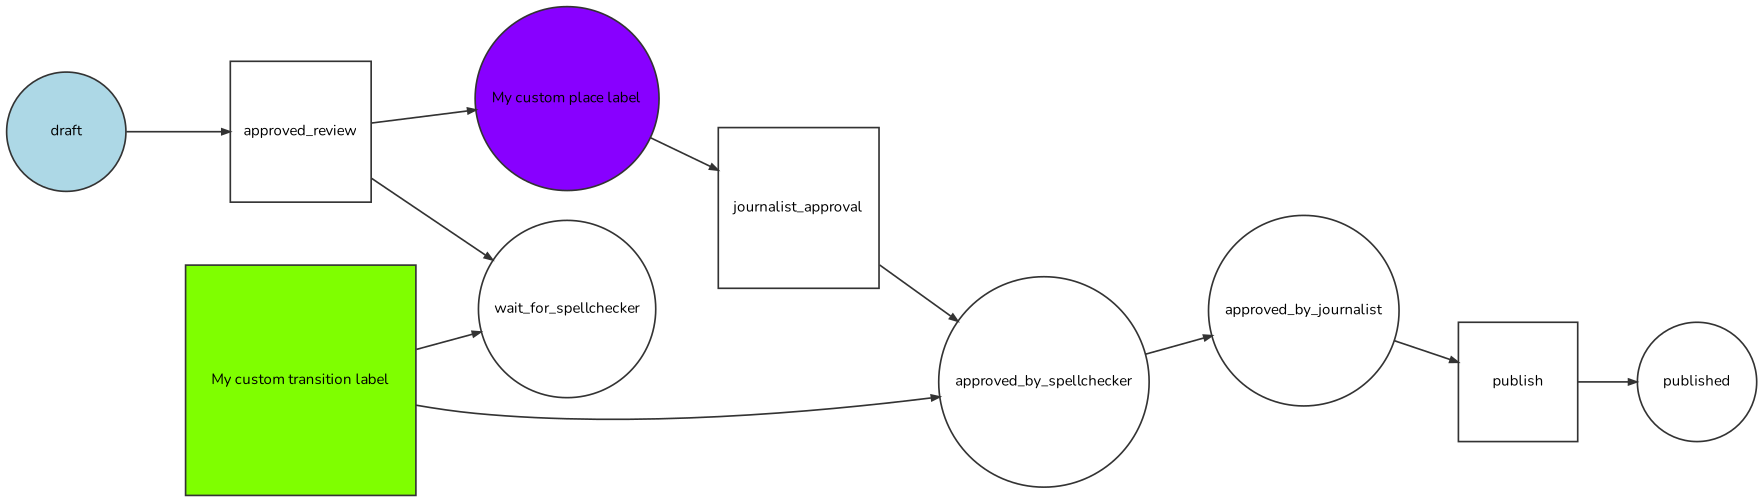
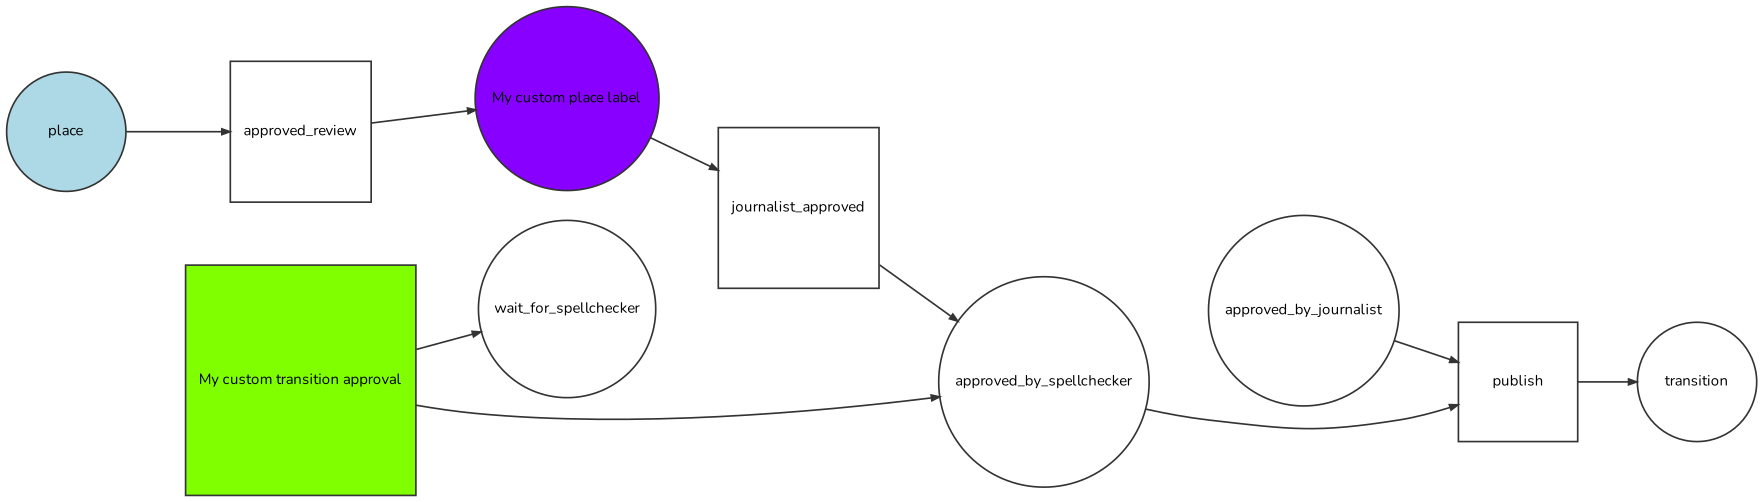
node "draft": label "draft" -> "place"
node "journalist_approval": label "journalist_approval" -> "journalist_approved"
edge "approved_review" -> "wait_for_spellchecker": removed
edge "approved_by_spellchecker" -> "approved_by_journalist": now "approved_by_spellchecker" -> "publish"
node "My custom transition label": label "My custom transition label" -> "My custom transition approval"
node "published": label "published" -> "transition"
